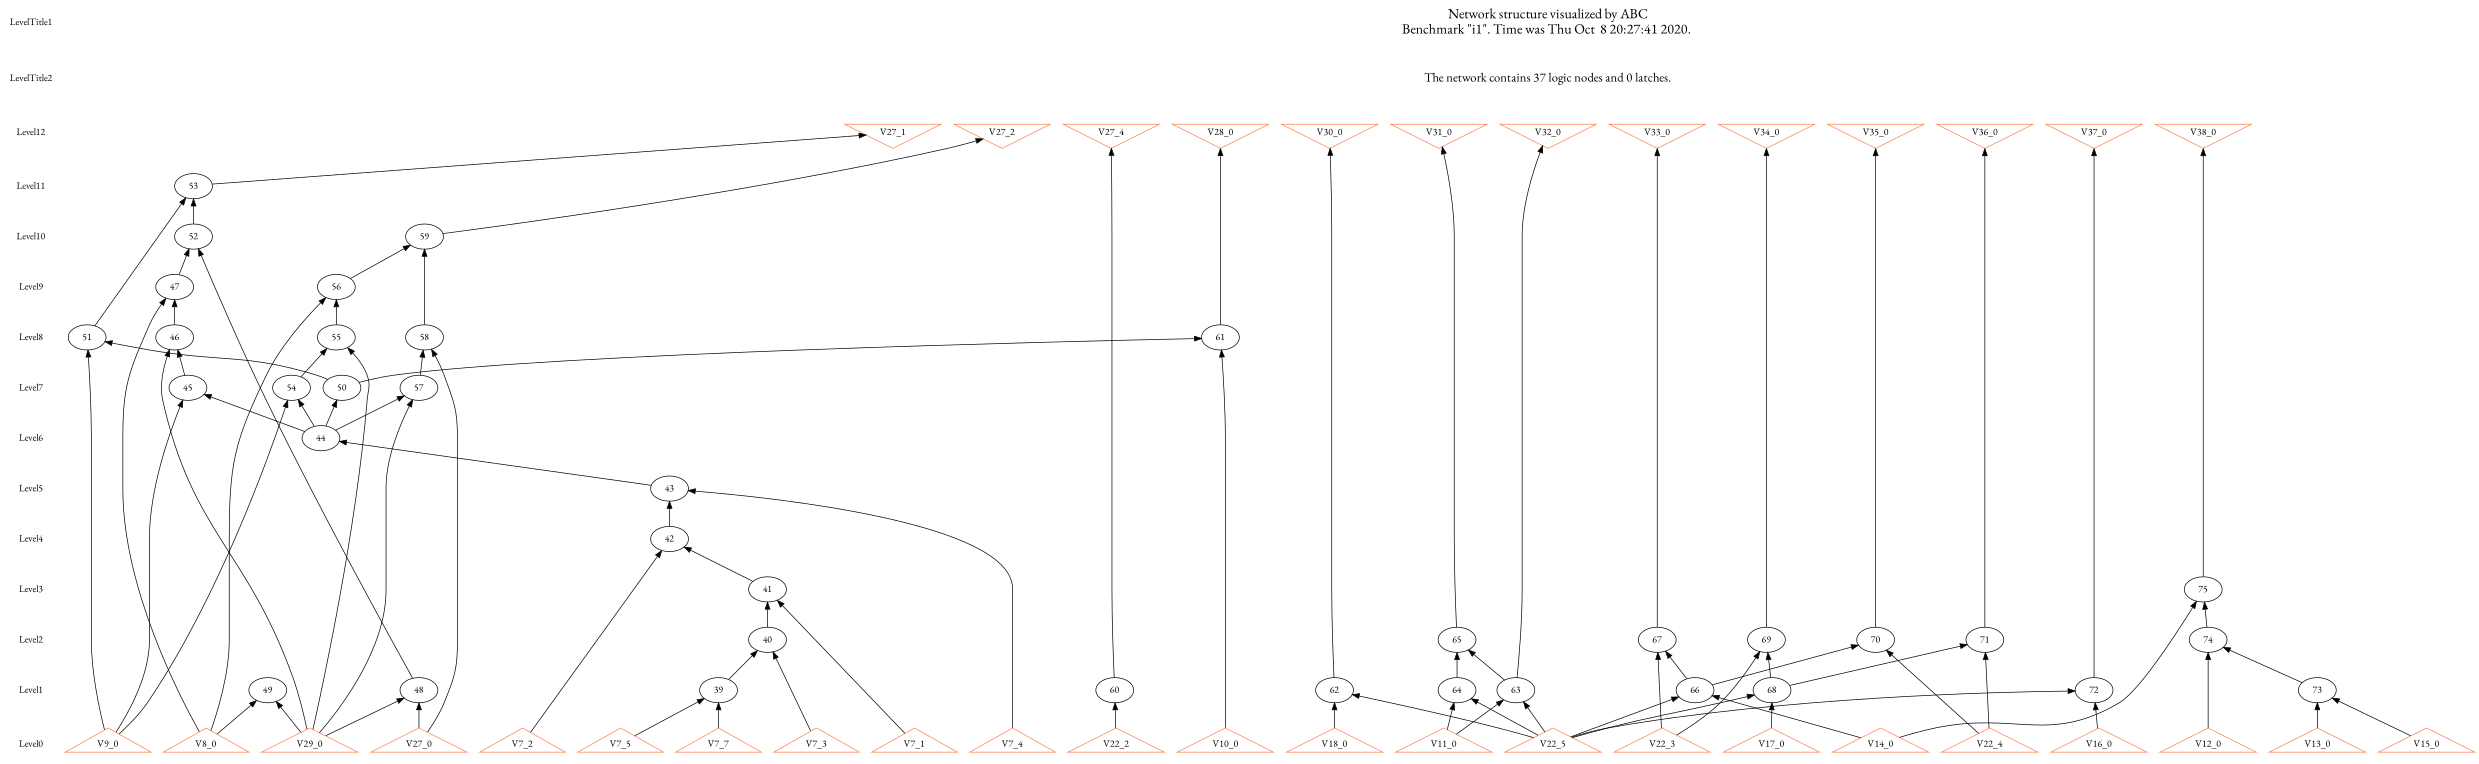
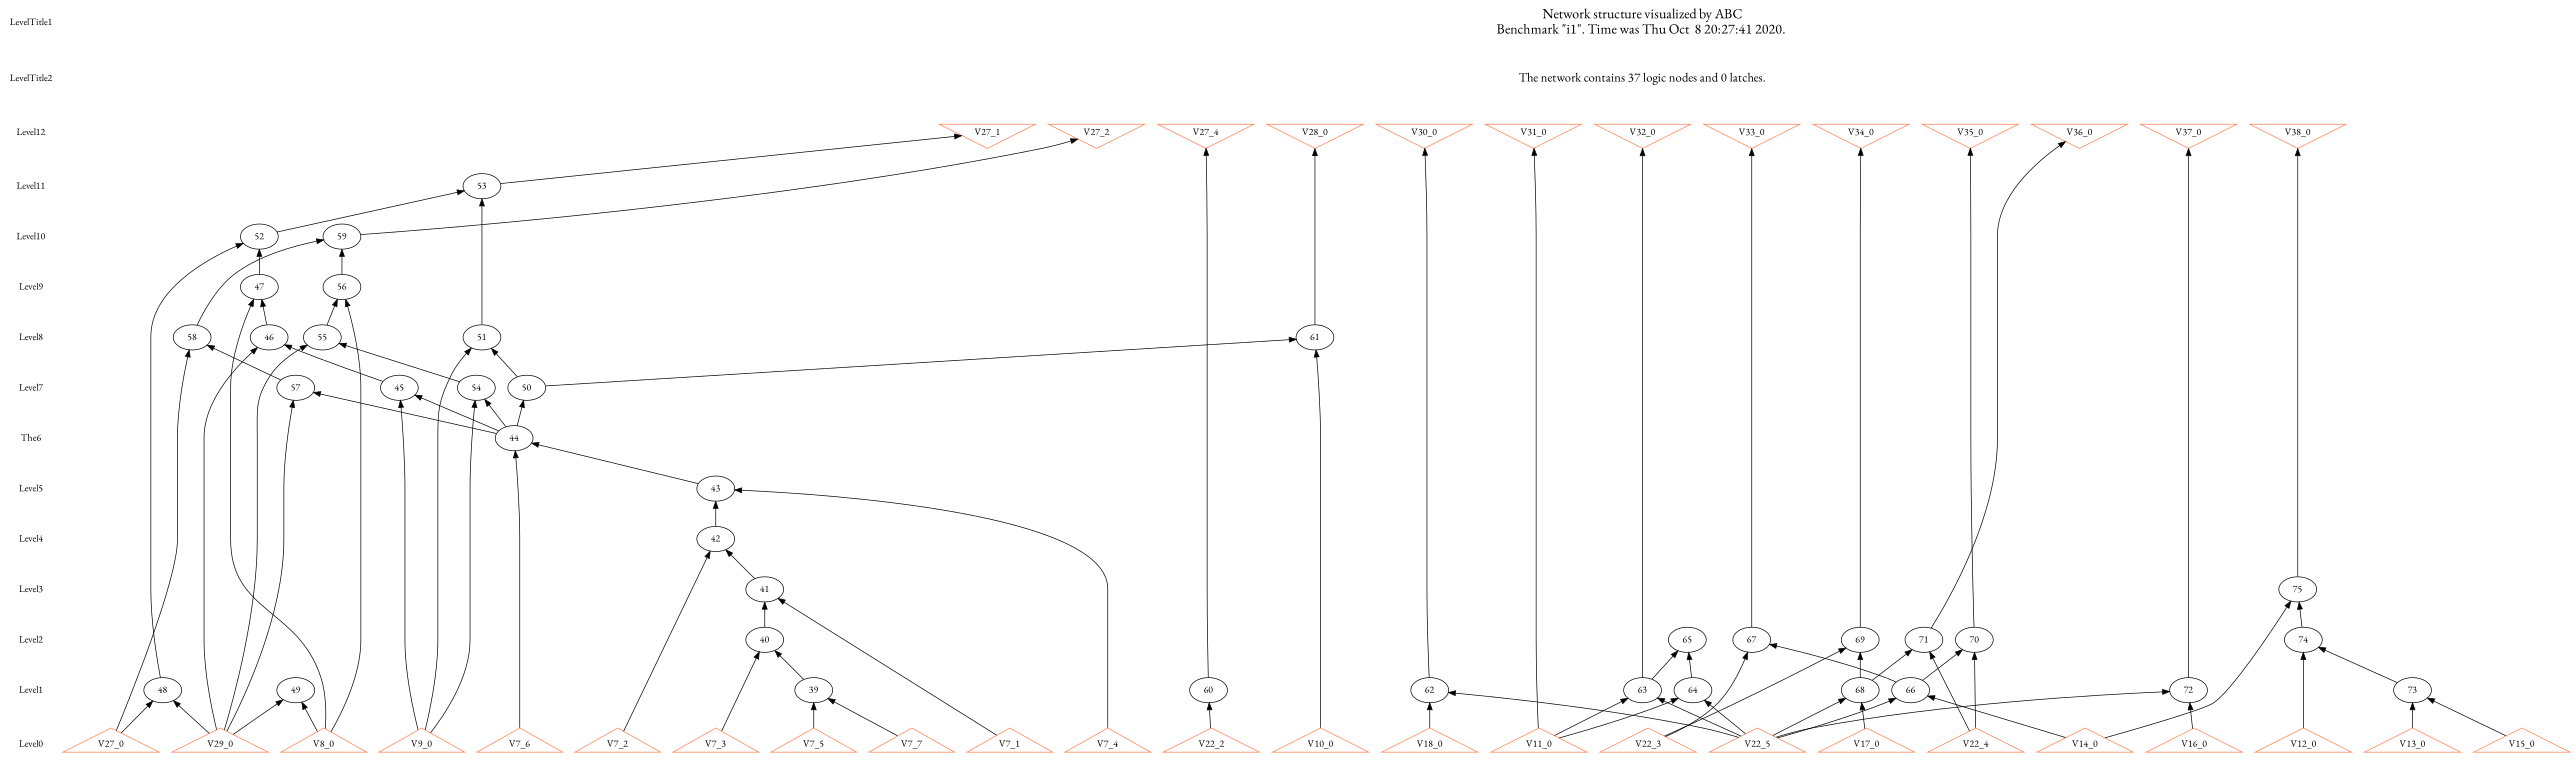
edge "65" -> "V31_0": now "V11_0" -> "V31_0"
node "Level6": label "Level6" -> "The6"
node "V7_6": added
